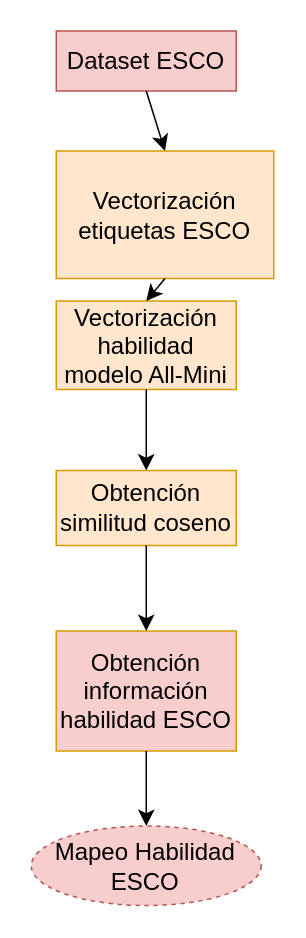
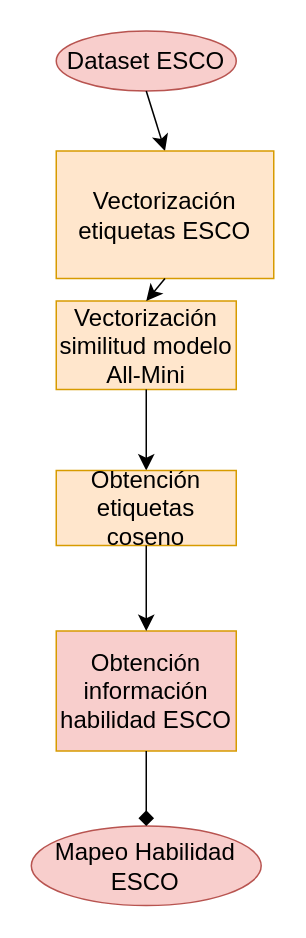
node "Dataset ESCO": shape rectangle -> ellipse
node "Vectorización habilidad modelo All-Mini": label "Vectorización habilidad modelo All-Mini" -> "Vectorización similitud modelo All-Mini"
node "Obtención similitud coseno": label "Obtención similitud coseno" -> "Obtención etiquetas coseno"
edge "Obtención información habilidad ESCO" -> "Mapeo Habilidad ESCO": arrowhead classic -> diamond
node "Mapeo Habilidad ESCO": style dashed -> solid
